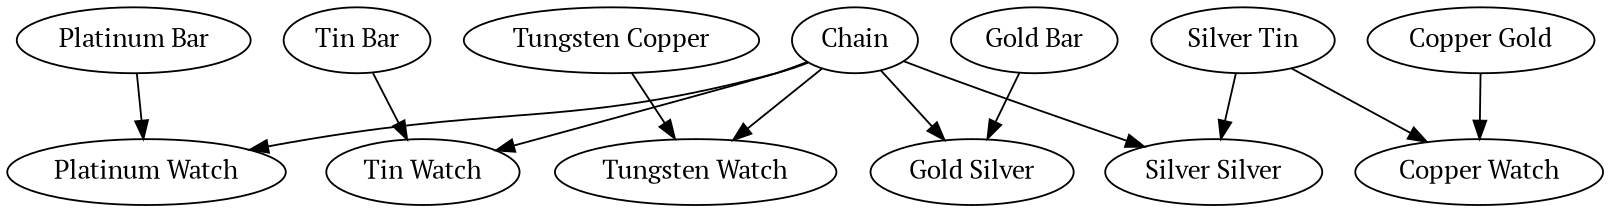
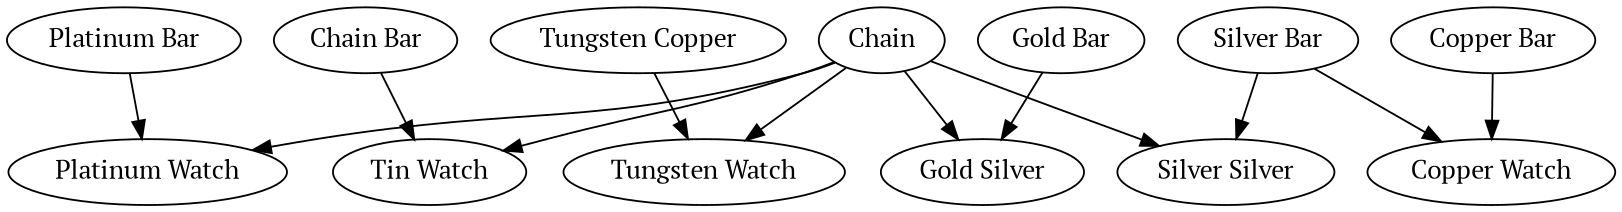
node "Tin Bar": label "Tin Bar" -> "Chain Bar"
node "Silver Tin": label "Silver Tin" -> "Silver Bar"
node "Copper Gold": label "Copper Gold" -> "Copper Bar"
